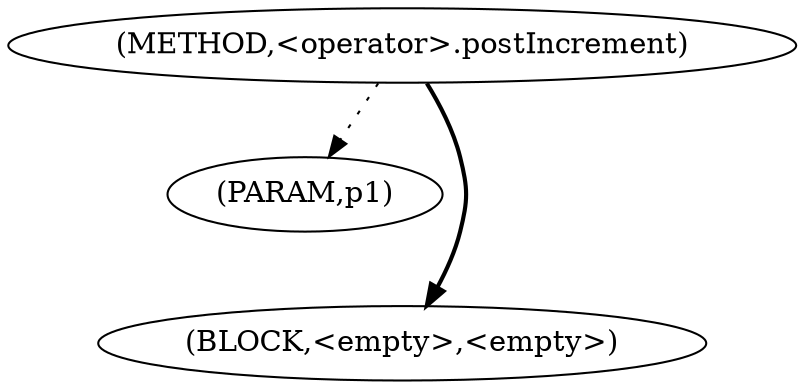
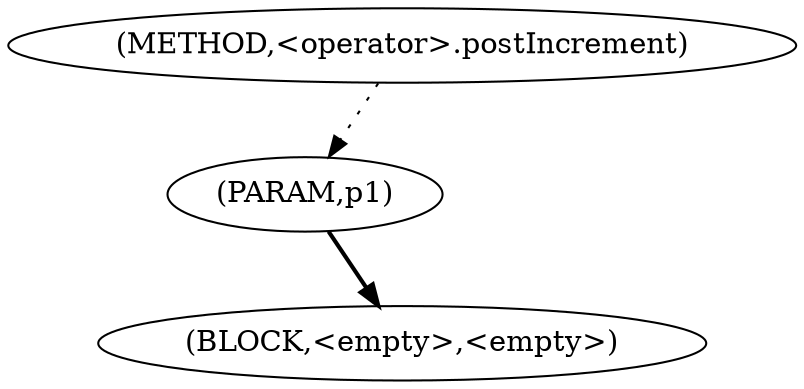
edge "(METHOD,<operator>.postIncrement)" -> "(BLOCK,<empty>,<empty>)": now "(PARAM,p1)" -> "(BLOCK,<empty>,<empty>)"
